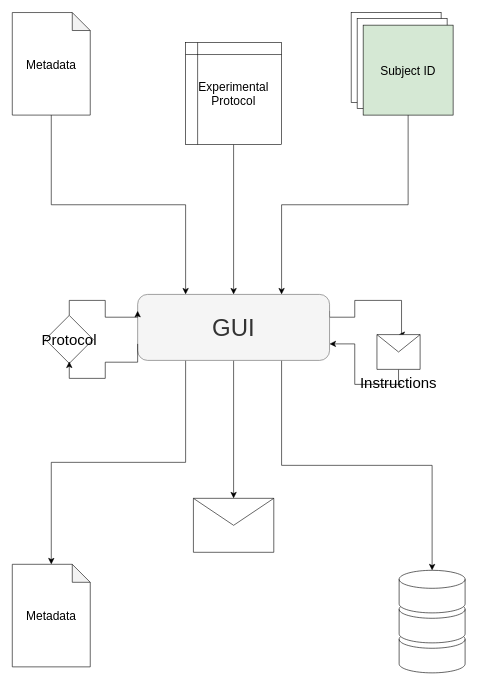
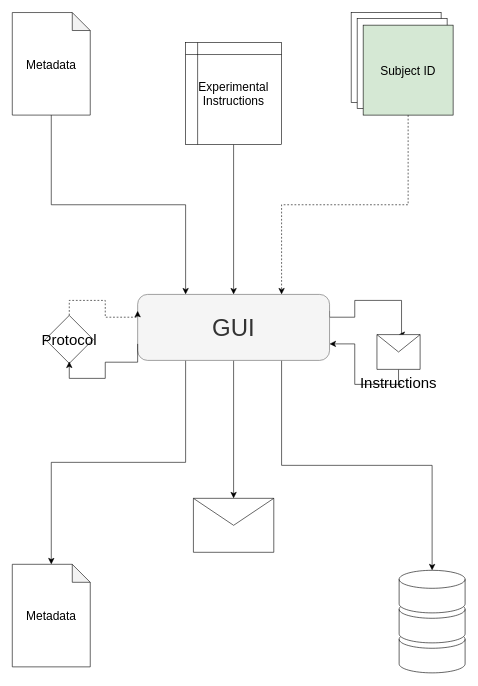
node "Experimental Protocol": label "Experimental Protocol" -> "Experimental Instructions"
edge "Subject ID" -> "GUI": style solid -> dashed
edge "Protocol" -> "GUI": style solid -> dashed
